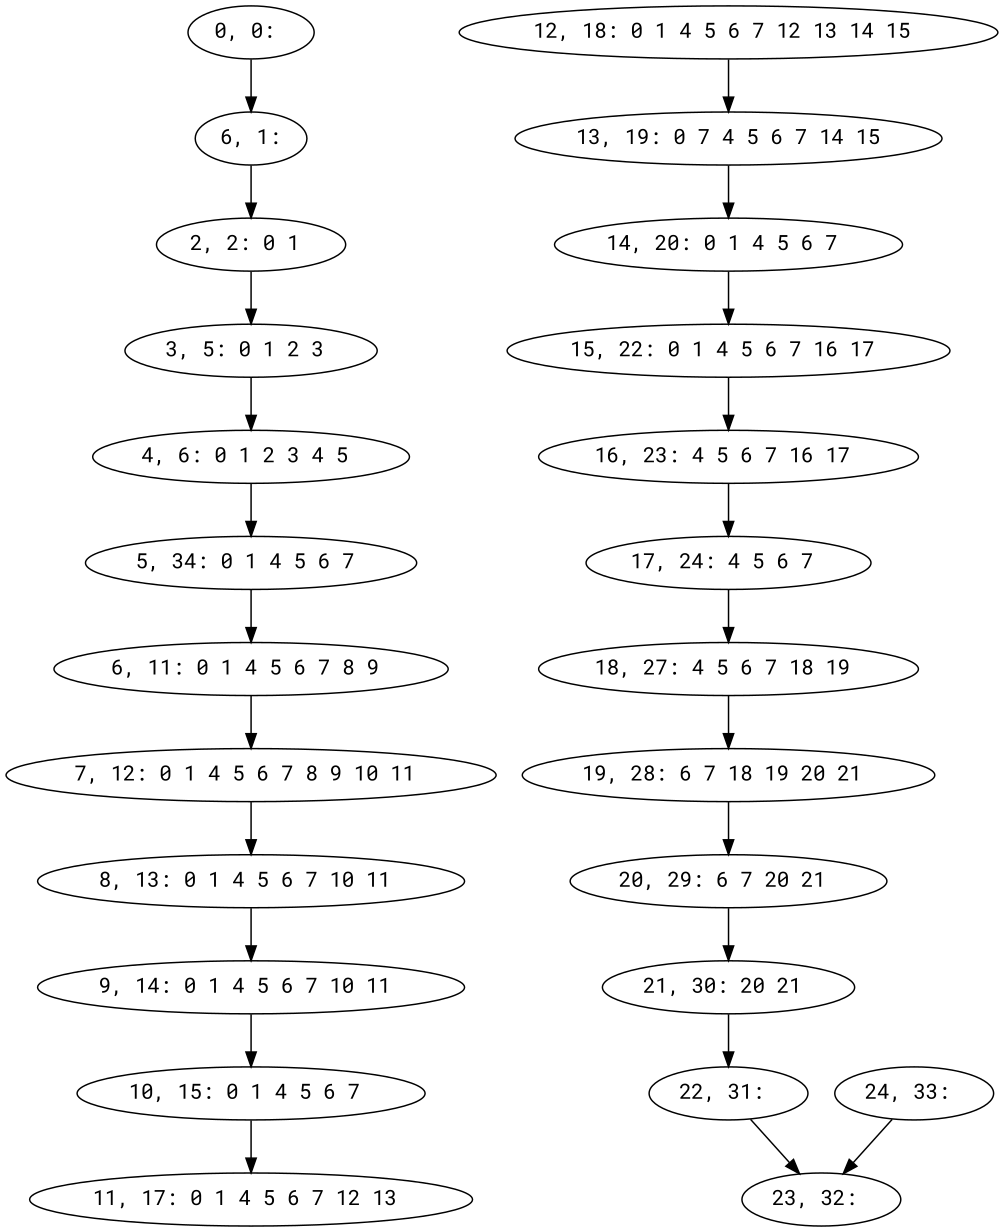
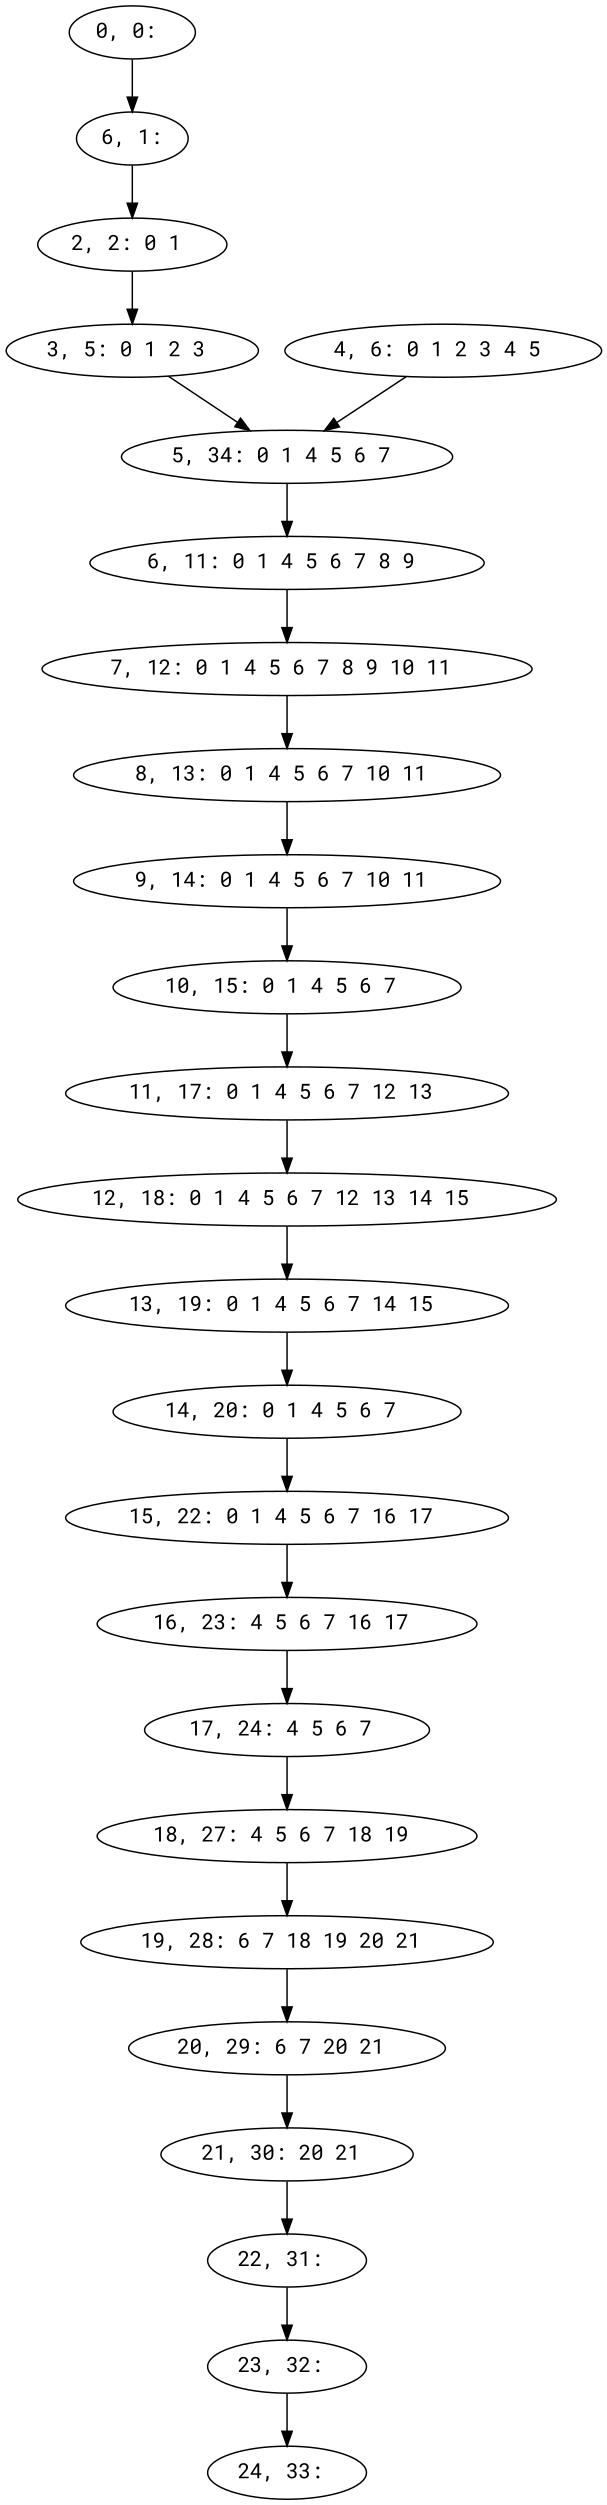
node "13, 19: 0 7 4 5 6 7 14 15": label "13, 19: 0 7 4 5 6 7 14 15" -> "13, 19: 0 1 4 5 6 7 14 15"
edge "3, 5: 0 1 2 3" -> "4, 6: 0 1 2 3 4 5": now "3, 5: 0 1 2 3" -> "5, 34: 0 1 4 5 6 7"
edge "11, 17: 0 1 4 5 6 7 12 13" -> "12, 18: 0 1 4 5 6 7 12 13 14 15": added
edge "24, 33:" -> "23, 32:": reversed
